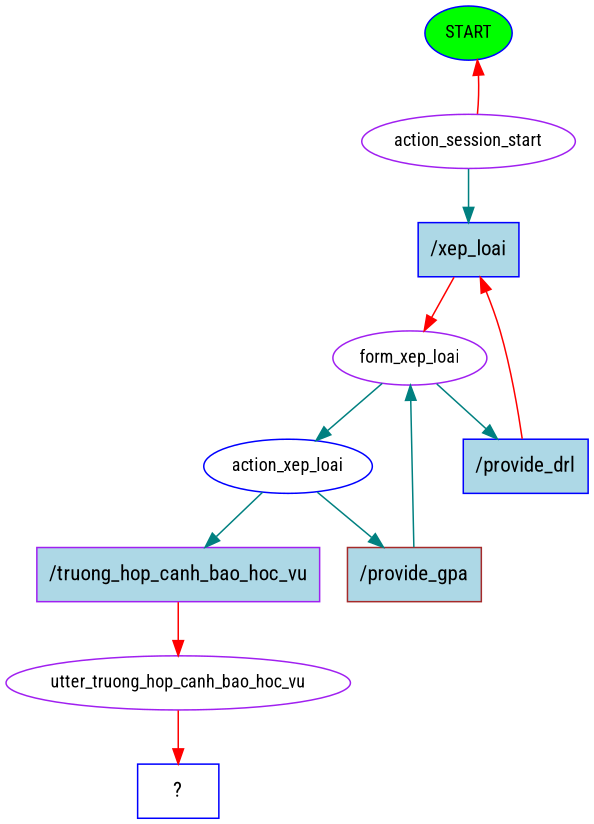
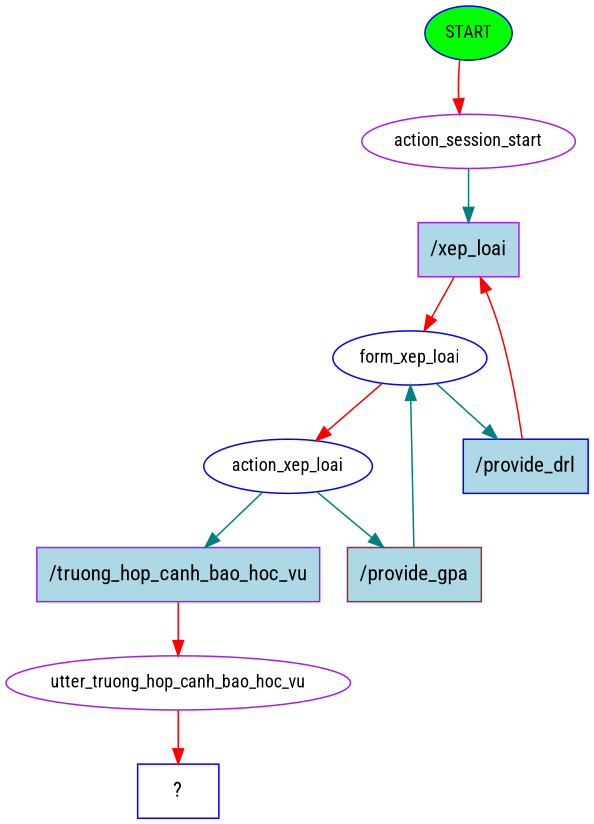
edge "action_session_start" -> "START": reversed
node "/xep_loai": color blue -> purple
node "form_xep_loai": color purple -> blue
edge "form_xep_loai" -> "action_xep_loai": color teal -> red
